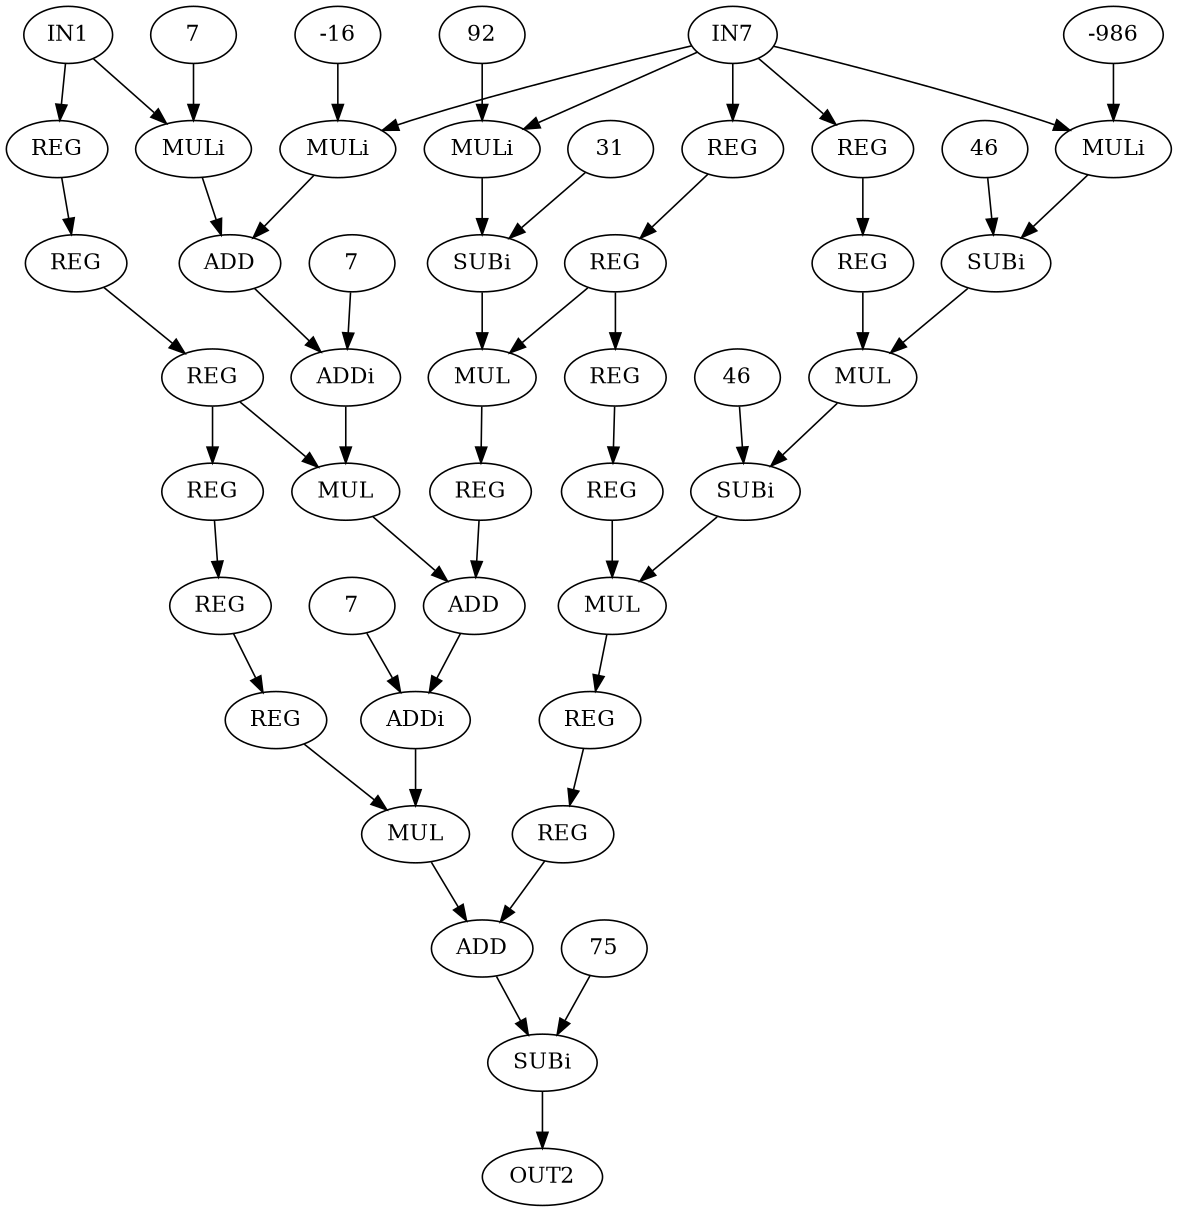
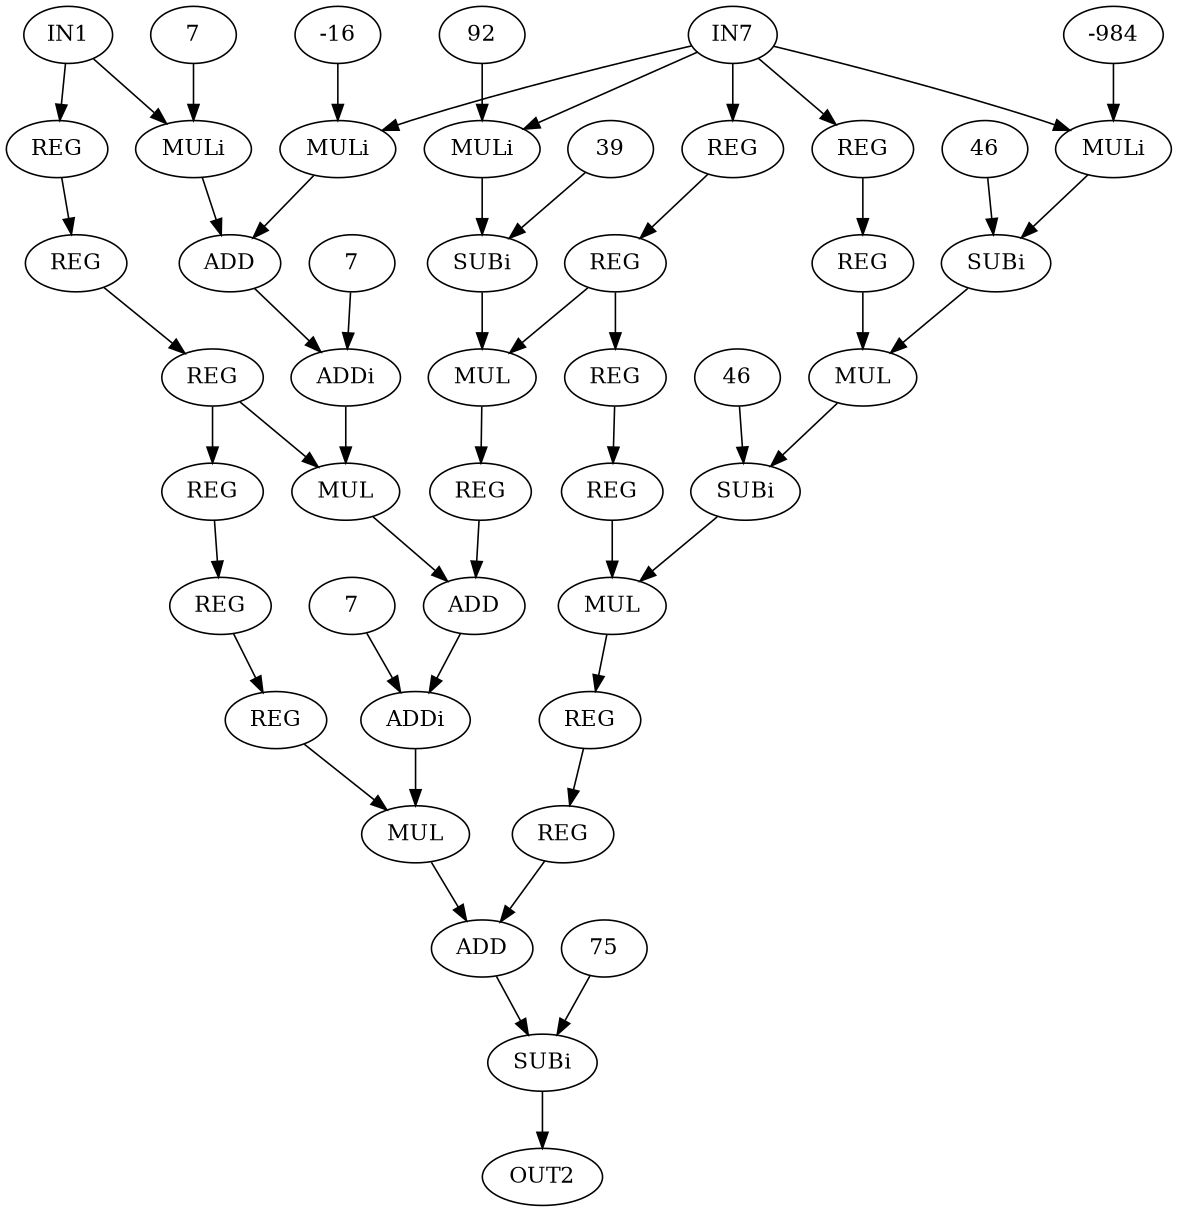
node "-986": label "-986" -> "-984"
node "31": label "31" -> "39"
